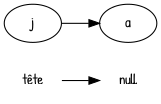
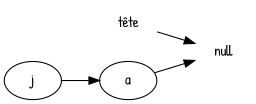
edge "a" -> "null": added
